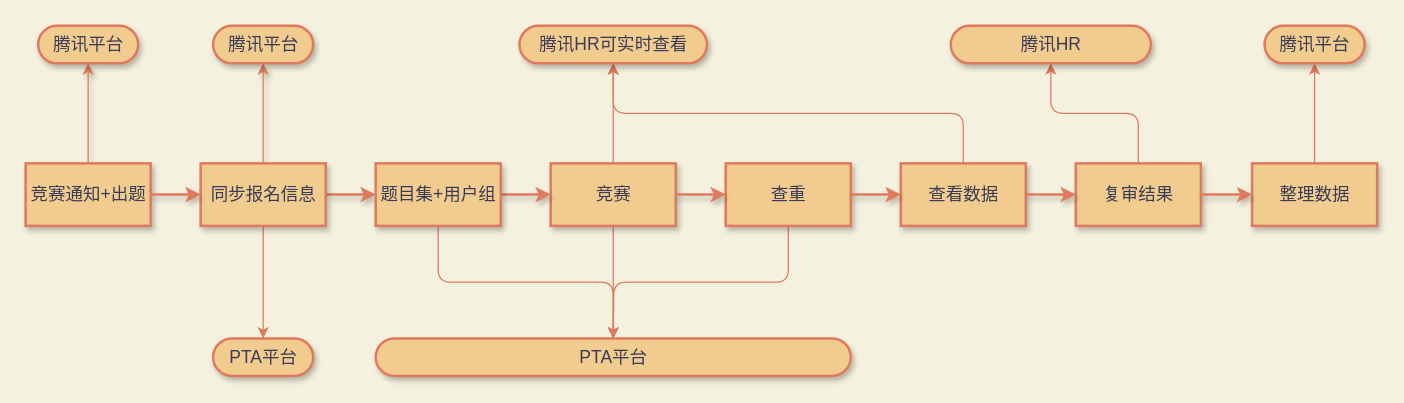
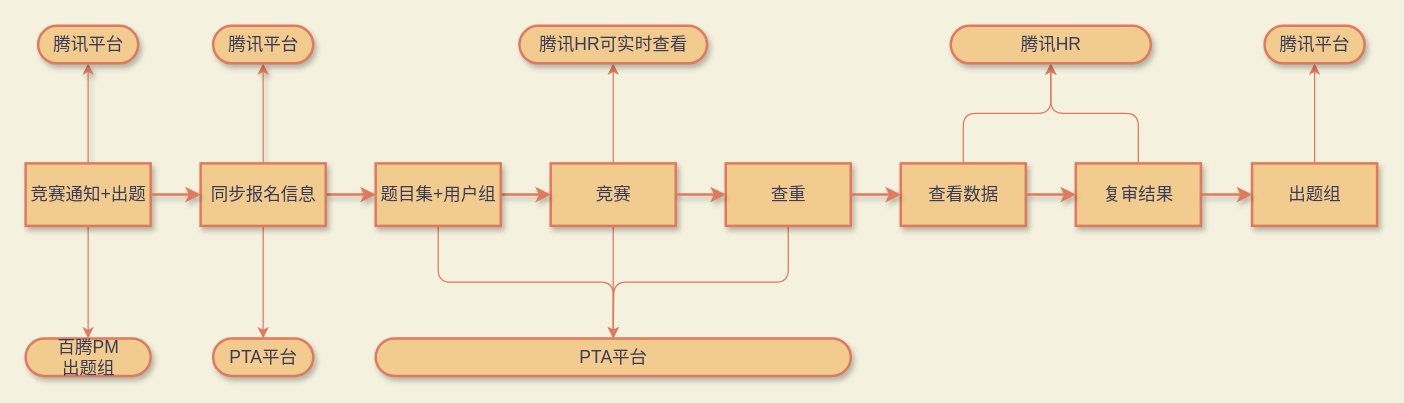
edge "查看数据" -> "腾讯HR可实时查看": now "查看数据" -> "腾讯HR"
node "整理数据": label "整理数据" -> "出题组"
edge "竞赛通知+出题" -> "百腾PM 出题组": added
node "百腾PM 出题组": added
